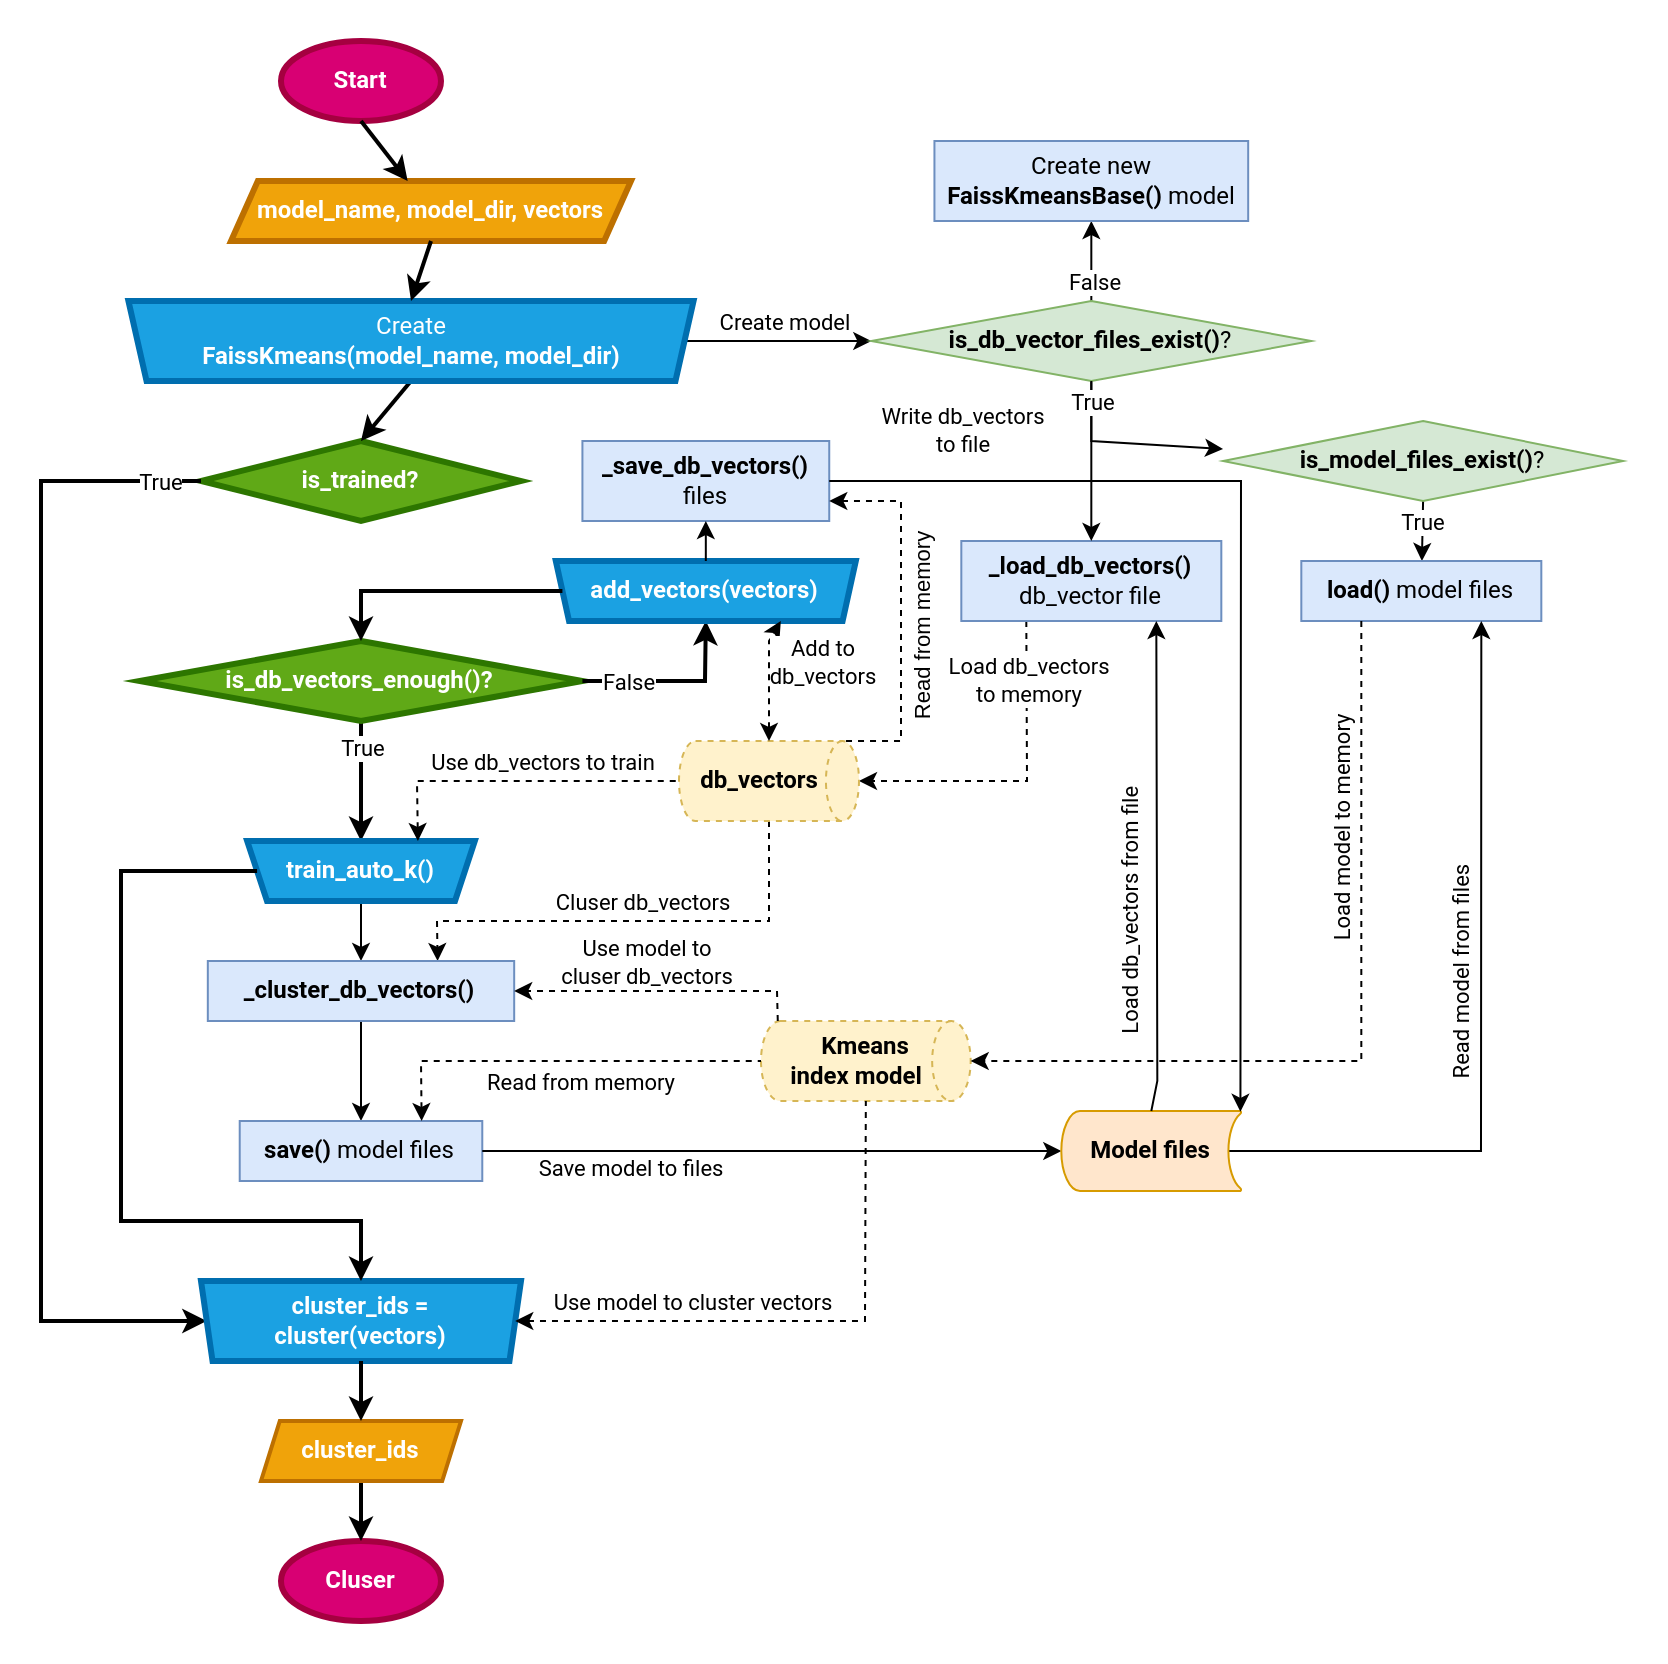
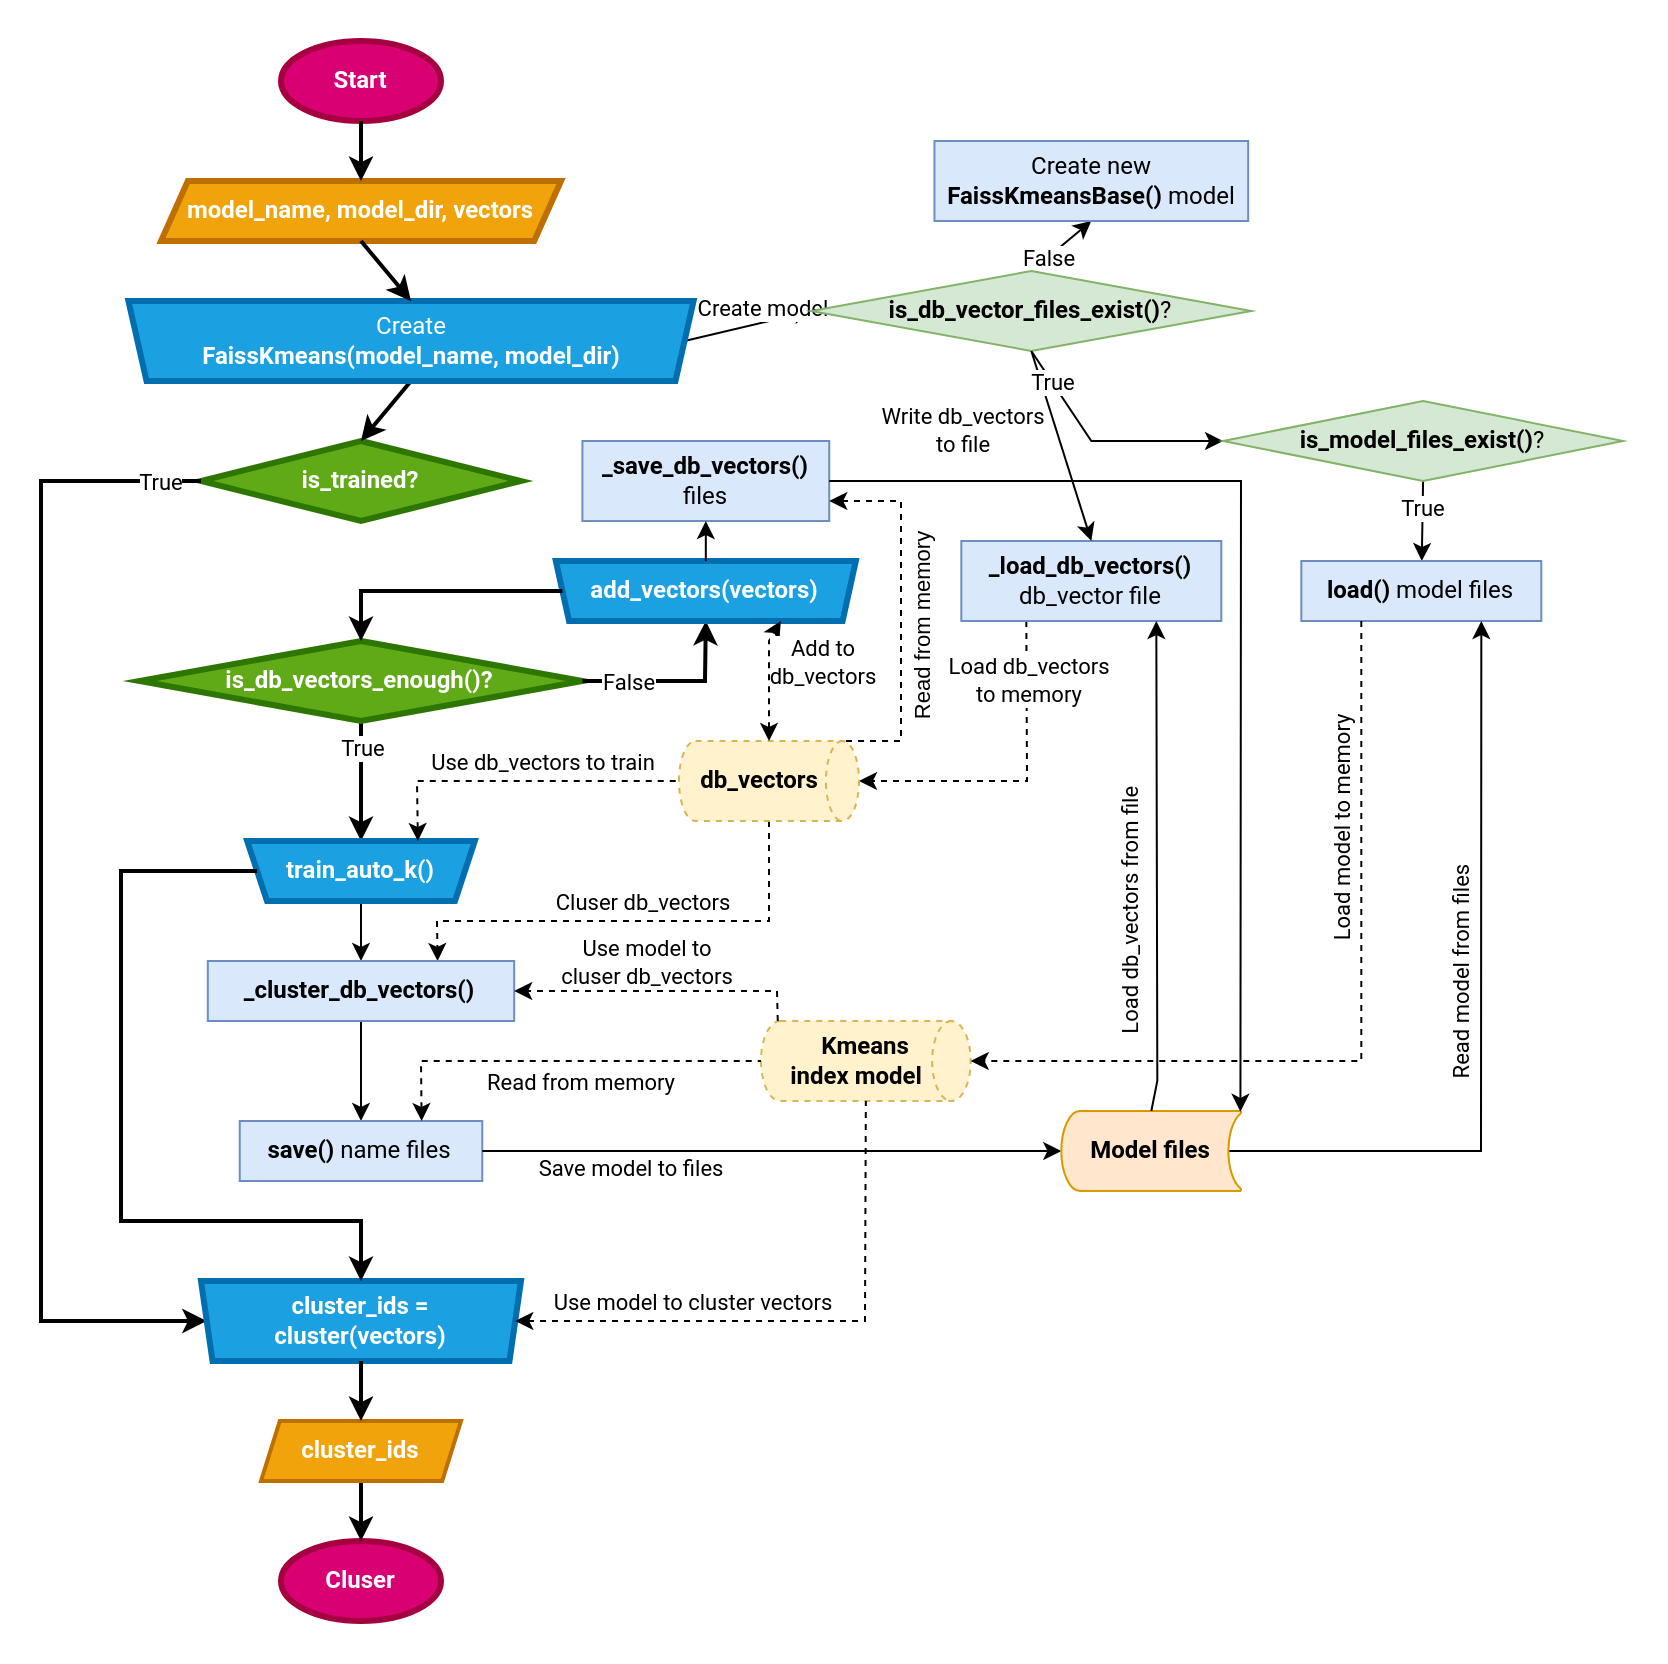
node "model_name, model_dir, vectors": moved (431, 211) -> (361, 211)
node "is_db_vector_files_exist()?": moved (1091, 341) -> (1031, 311)
node "is_model_files_exist()?": moved (1423, 461) -> (1423, 441)
node "save() model files": label "save() model files" -> "save() name files"
